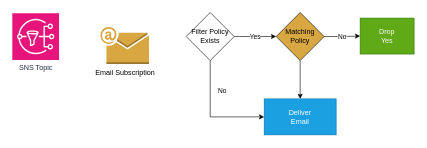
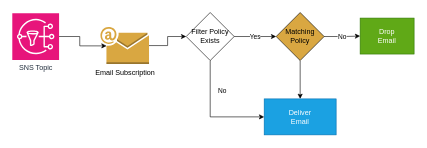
edge "SNS Topic" -> "Email Subscription": added
node "Drop Yes": label "Drop Yes" -> "Drop Email"
edge "Email Subscription" -> "Filter Policy Exists": added
